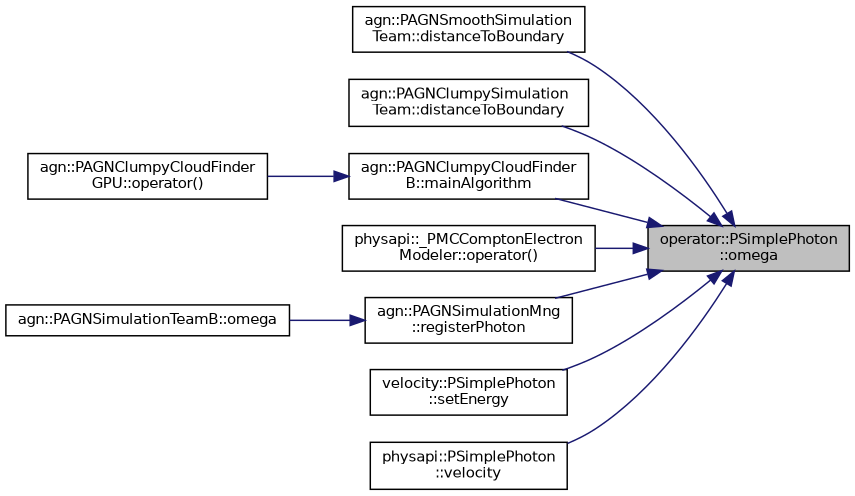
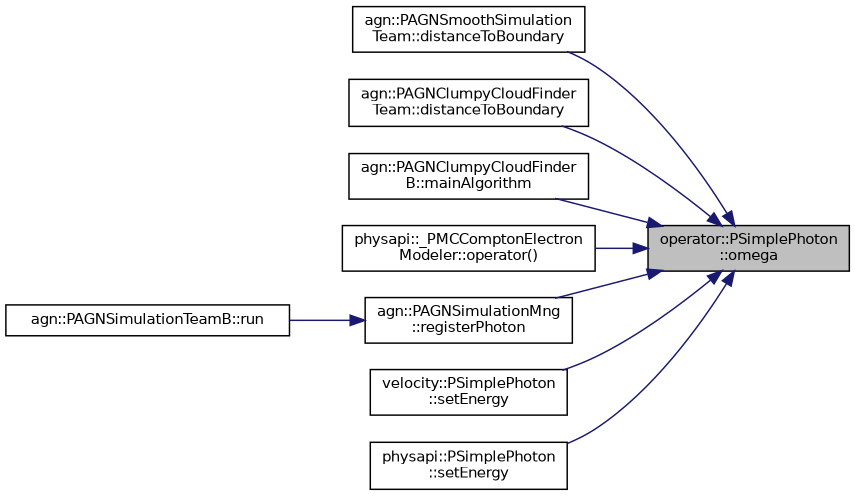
node "agn::PAGNClumpySimulation Team::distanceToBoundary": label "agn::PAGNClumpySimulation Team::distanceToBoundary" -> "agn::PAGNClumpyCloudFinder Team::distanceToBoundary"
node "agn::PAGNClumpyCloudFinder GPU::operator()": removed
node "agn::PAGNSimulationTeamB::omega": label "agn::PAGNSimulationTeamB::omega" -> "agn::PAGNSimulationTeamB::run"
node "physapi::PSimplePhoton ::velocity": label "physapi::PSimplePhoton ::velocity" -> "physapi::PSimplePhoton ::setEnergy"
